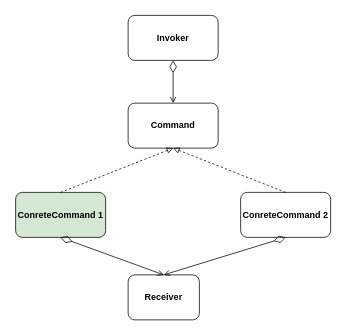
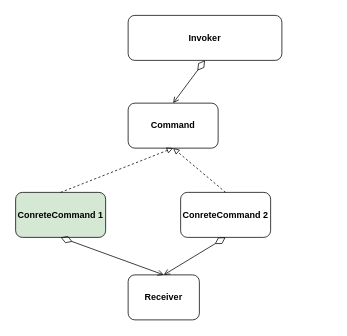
node "Invoker": size 90x45 -> 154x45
node "ConreteCommand 2": moved (285, 215) -> (225, 215)
